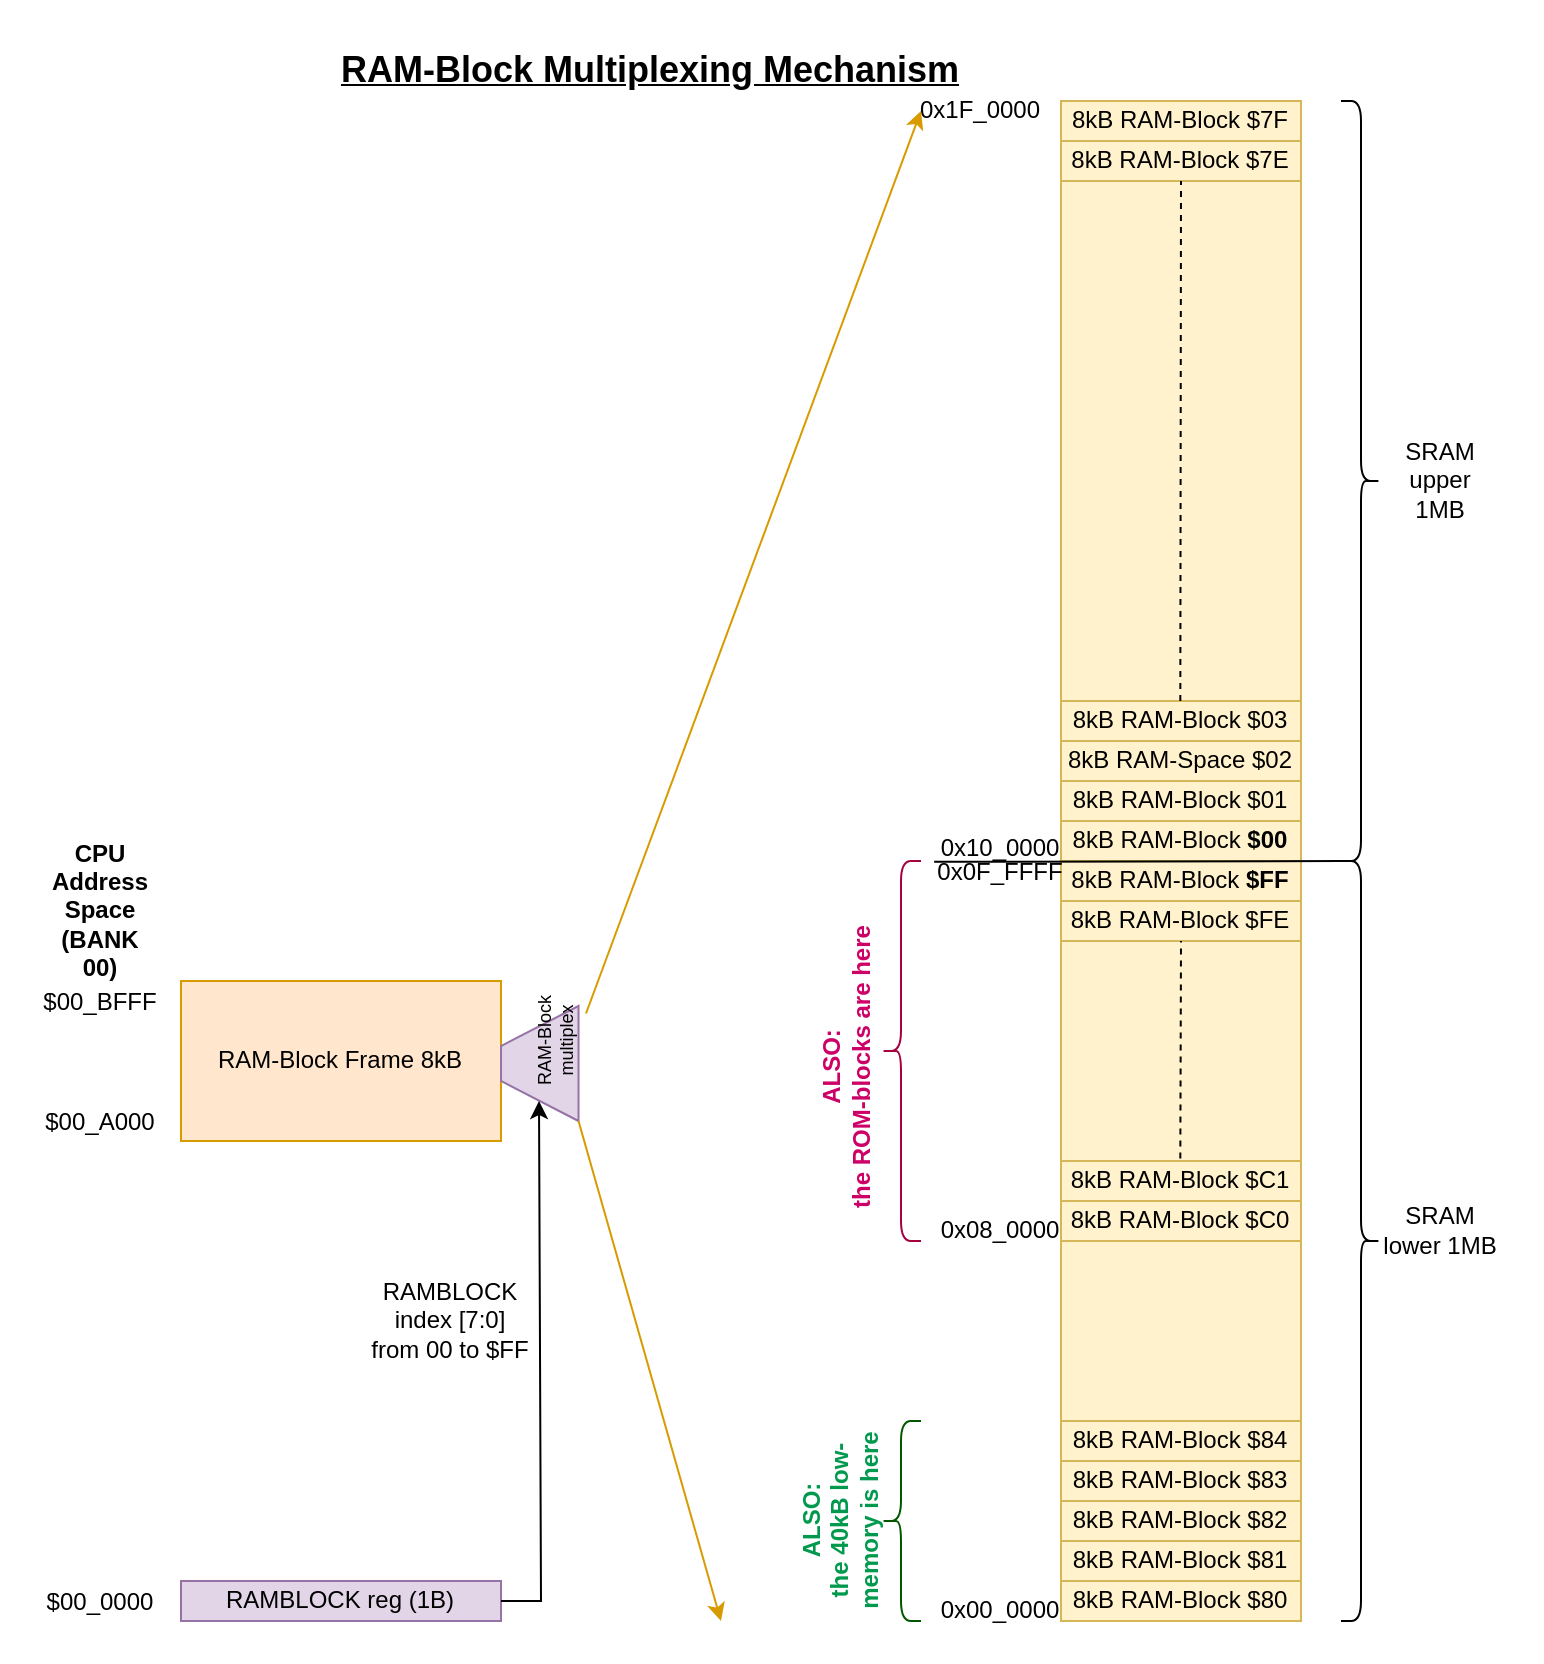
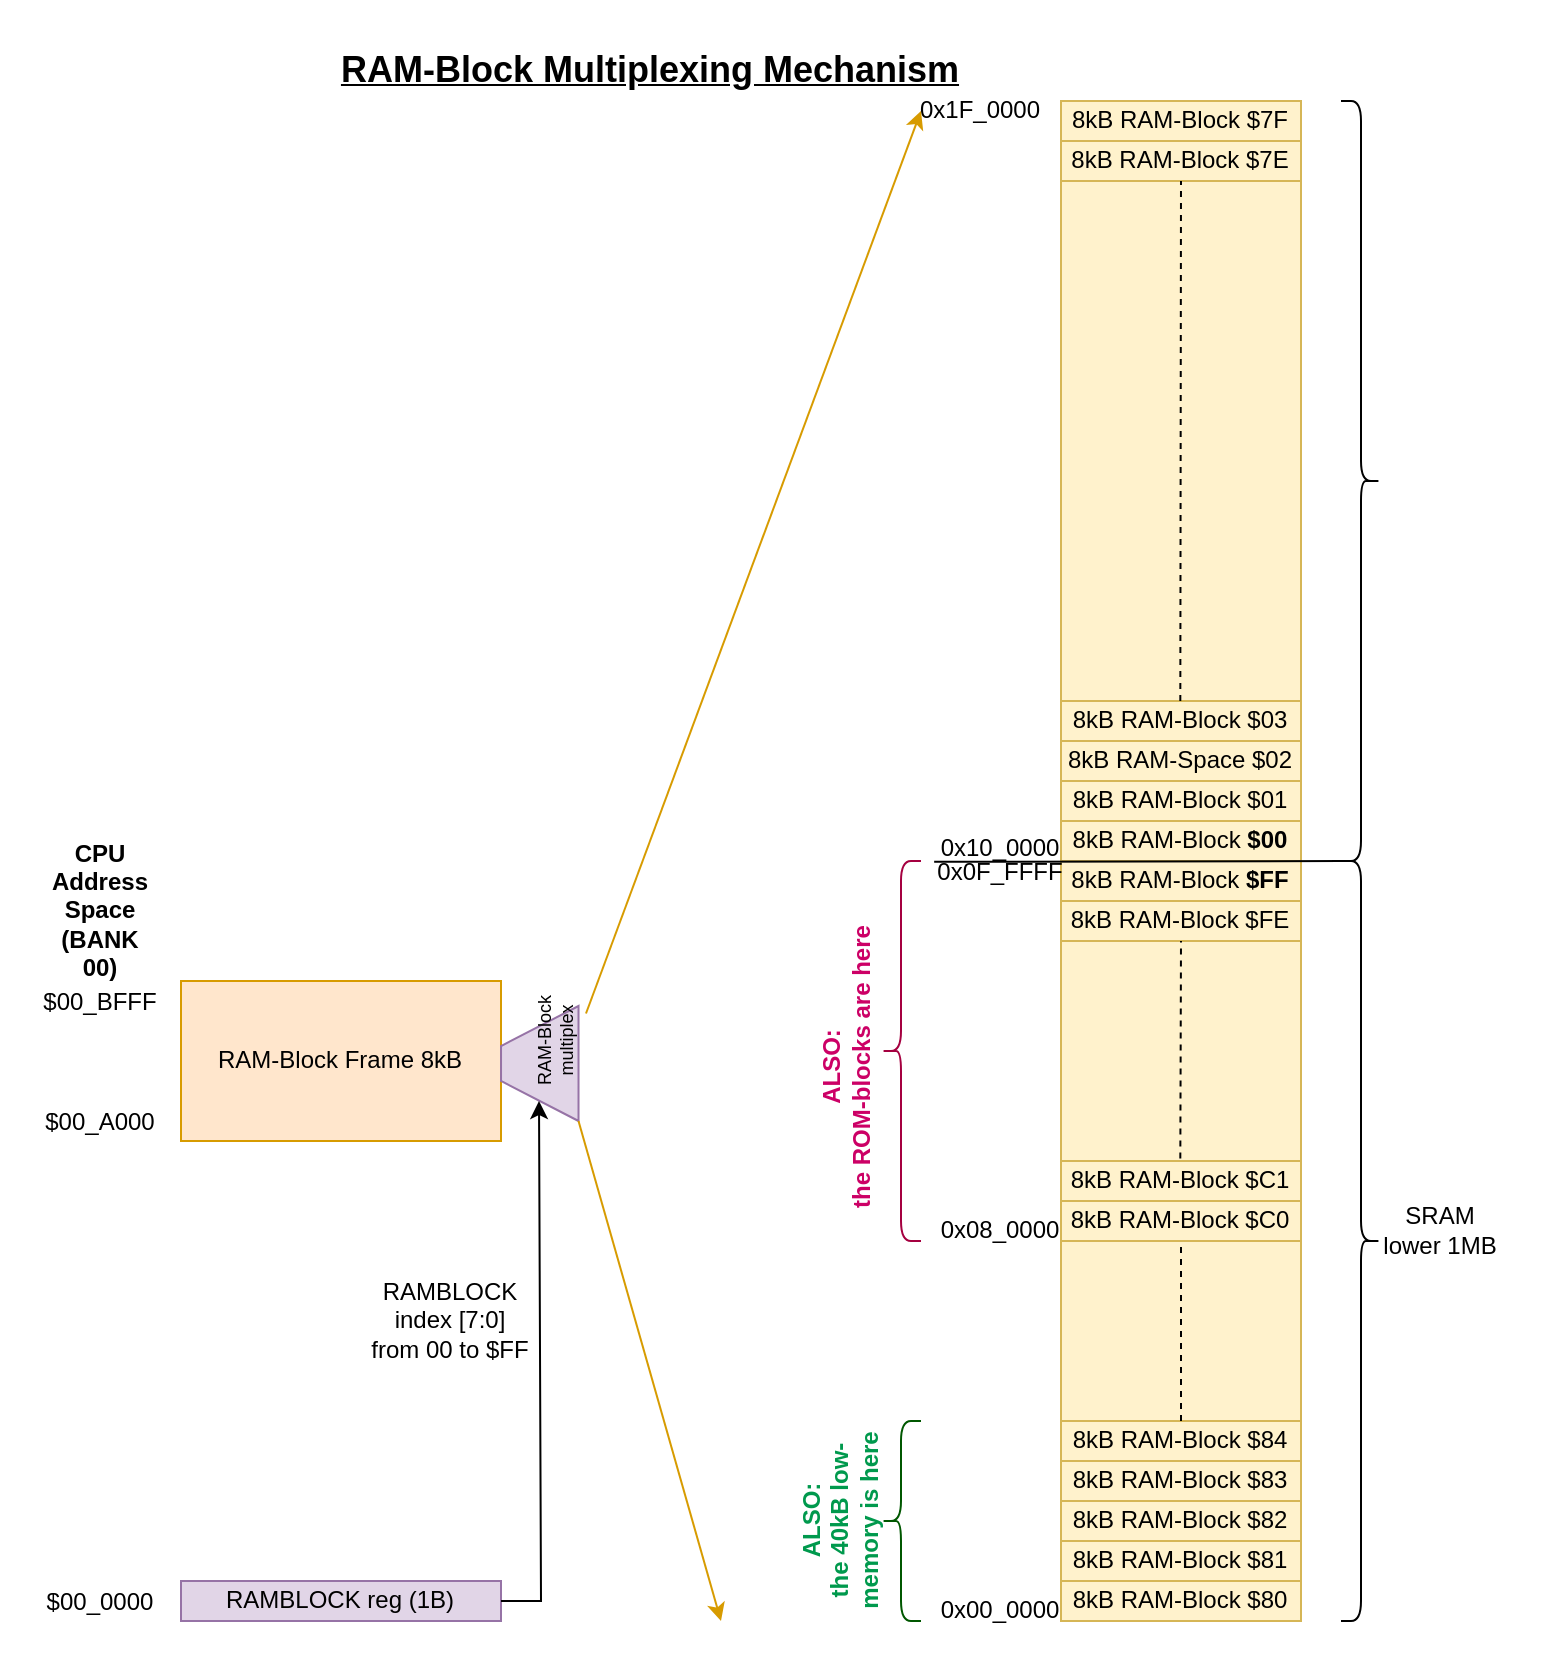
node "SRAM upper 1MB": removed
edge "8kB RAM-Block $C0" -- "8kB RAM-Block $84": added
